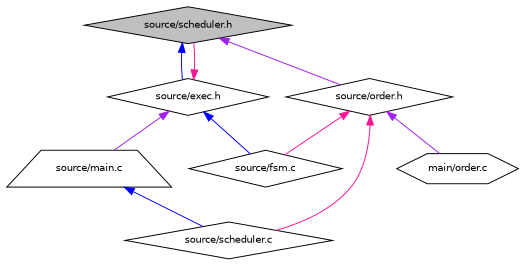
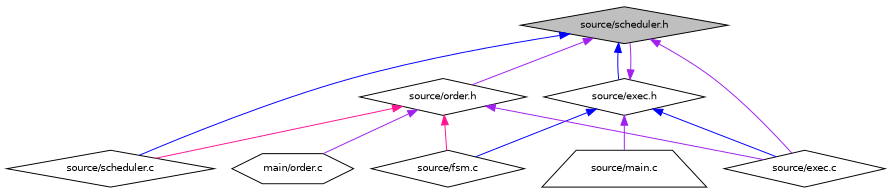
edge "source/scheduler.h" -> "source/exec.h": color deeppink -> purple
node "source/exec.c": added
edge "source/scheduler.c" -> "source/main.c": now "source/scheduler.c" -> "source/scheduler.h"
